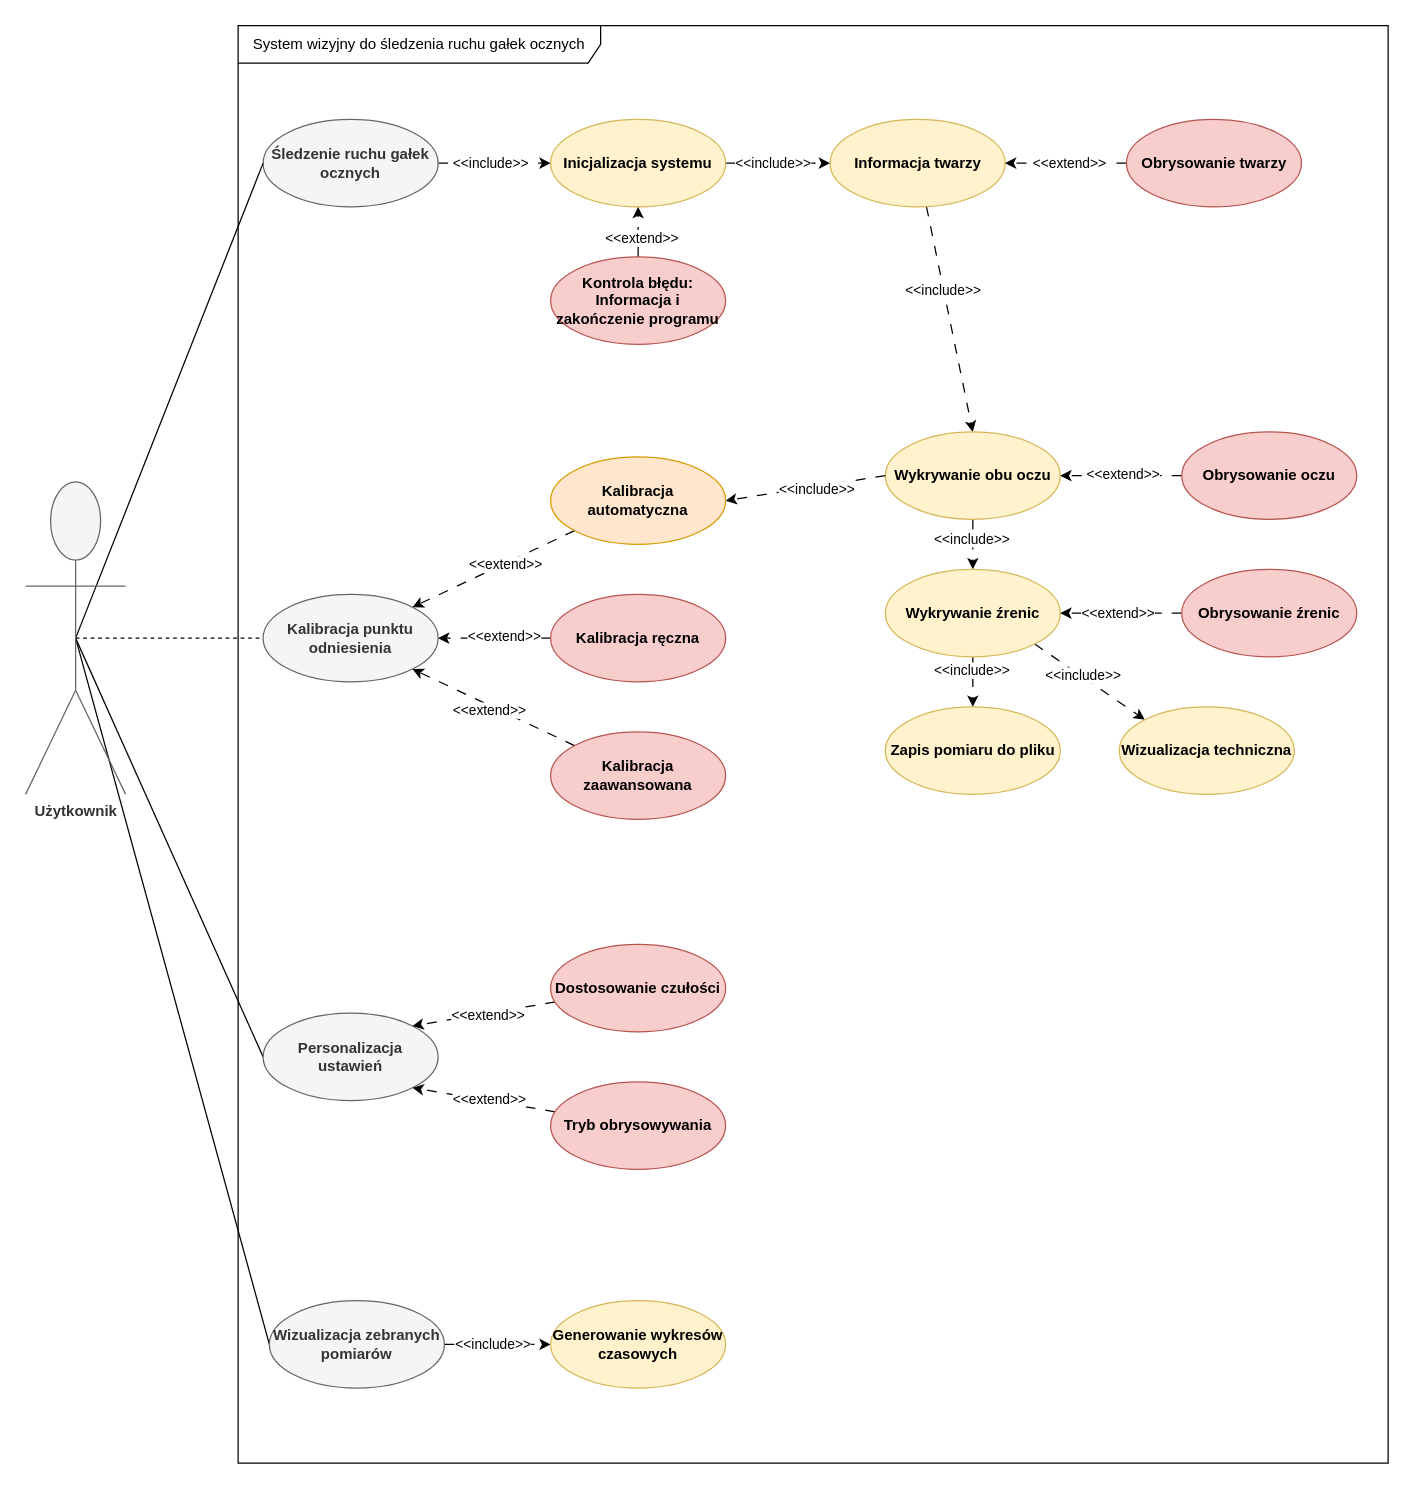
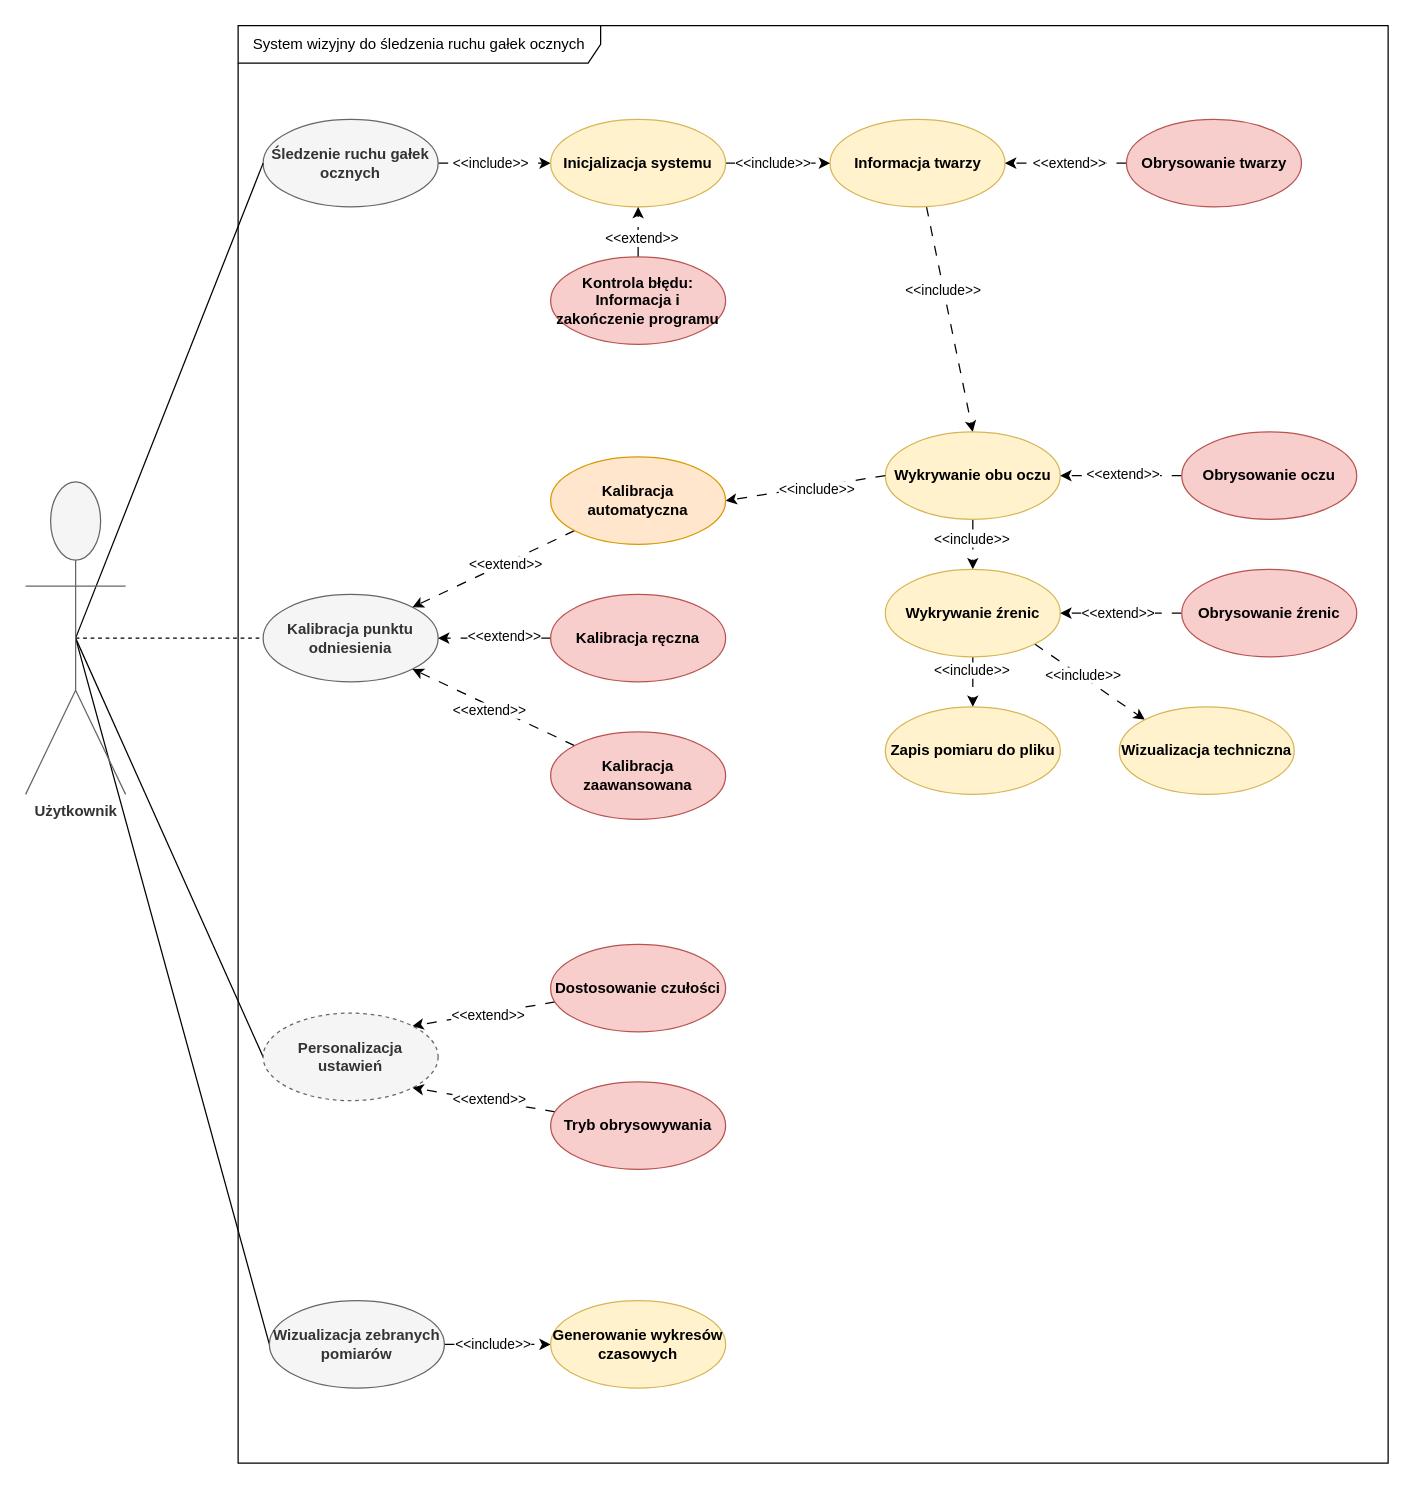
node "Personalizacja ustawień": style solid -> dashed
